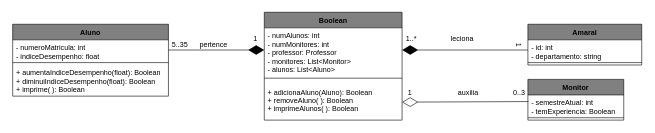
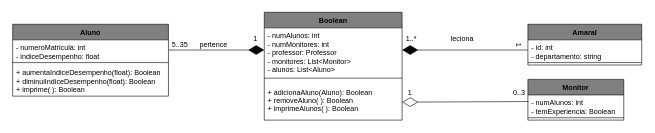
node "auxilia": removed
node "- semestreAtual: int - temExperiencia: Boolean": label "- semestreAtual: int - temExperiencia: Boolean" -> "- numAlunos: int - temExperiencia: Boolean"
